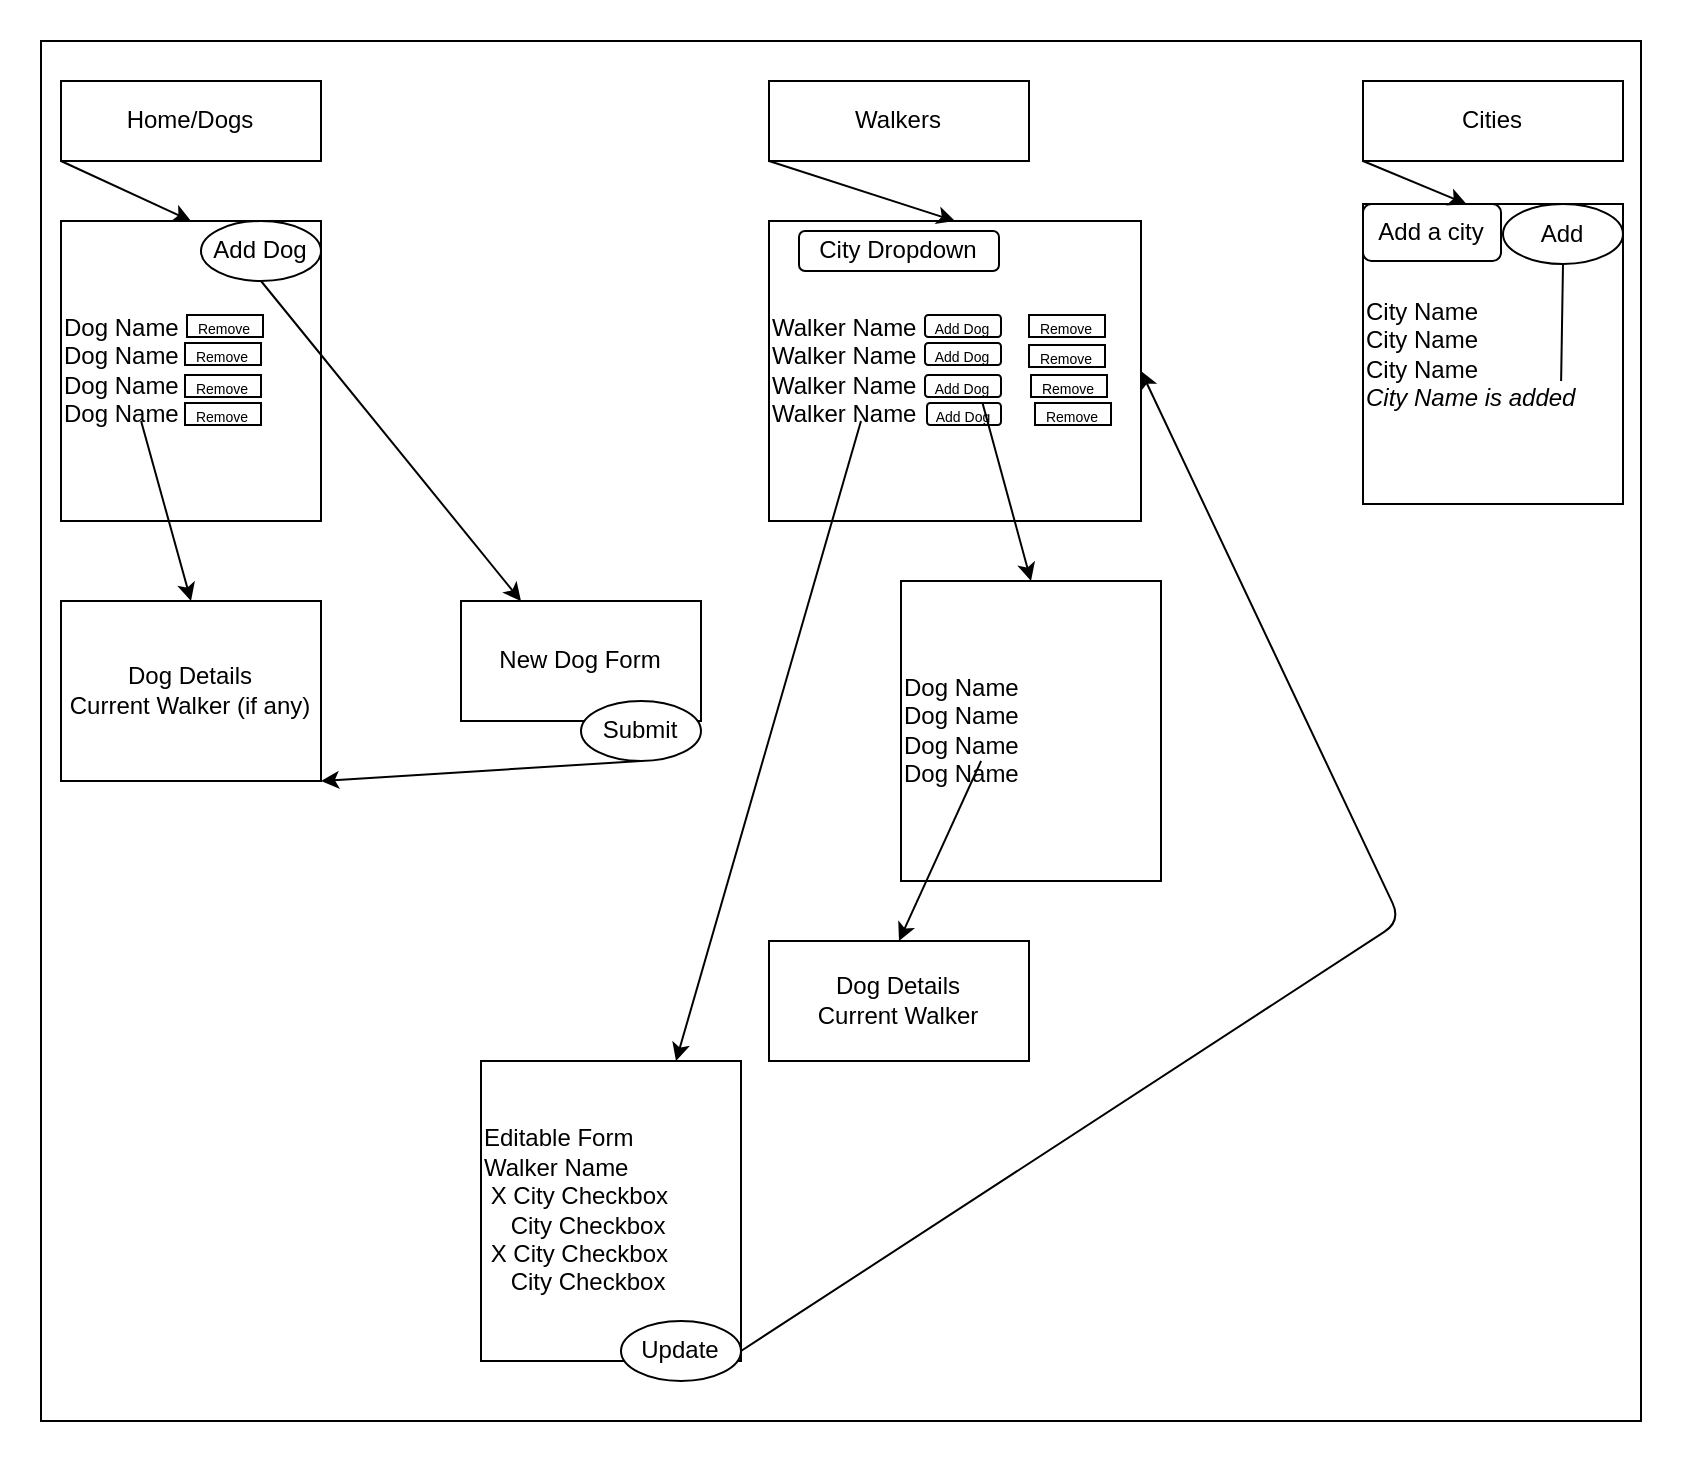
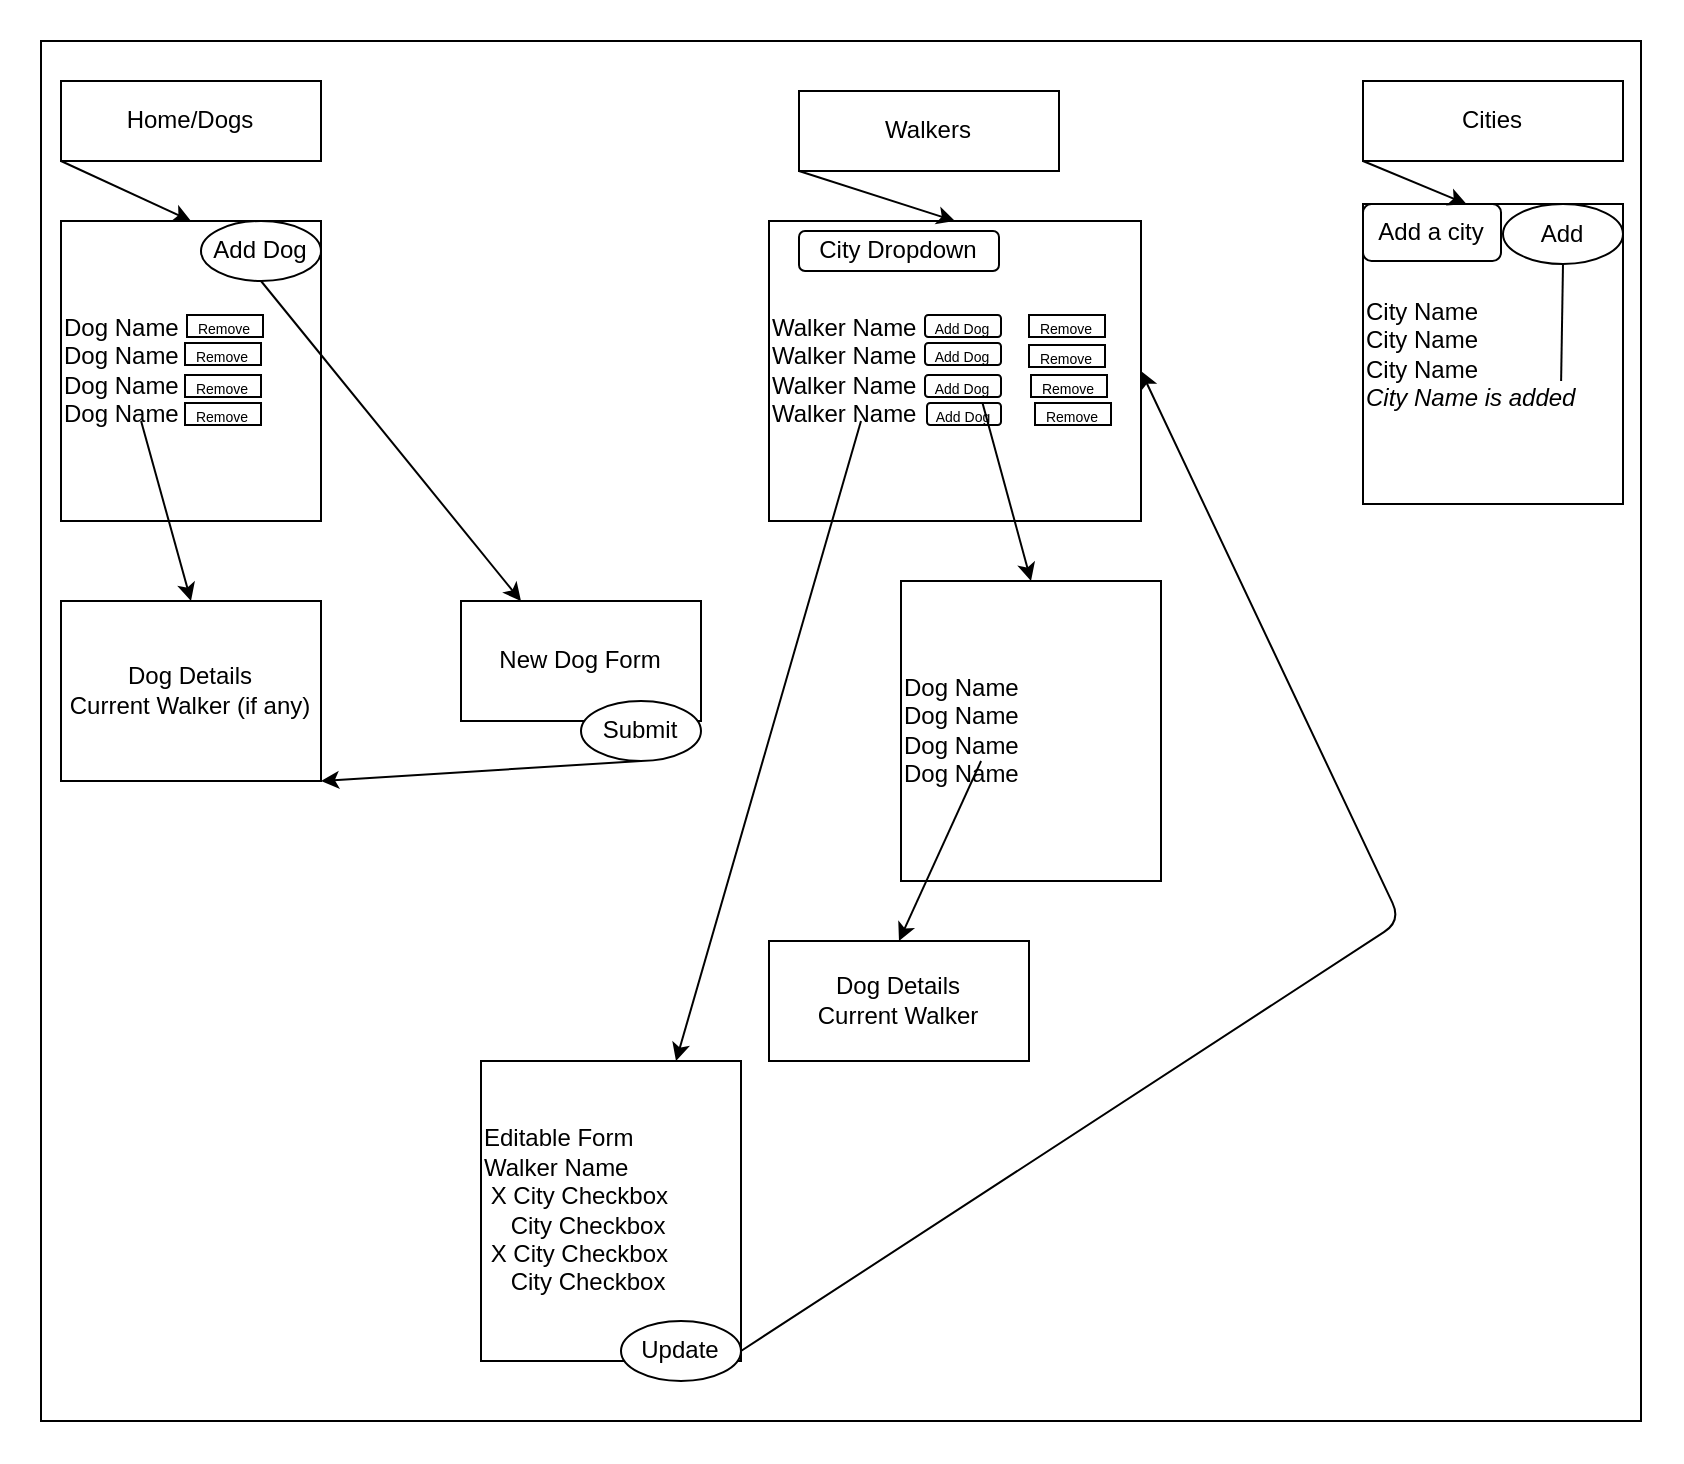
node "Walkers": moved (899, 121) -> (929, 131)
